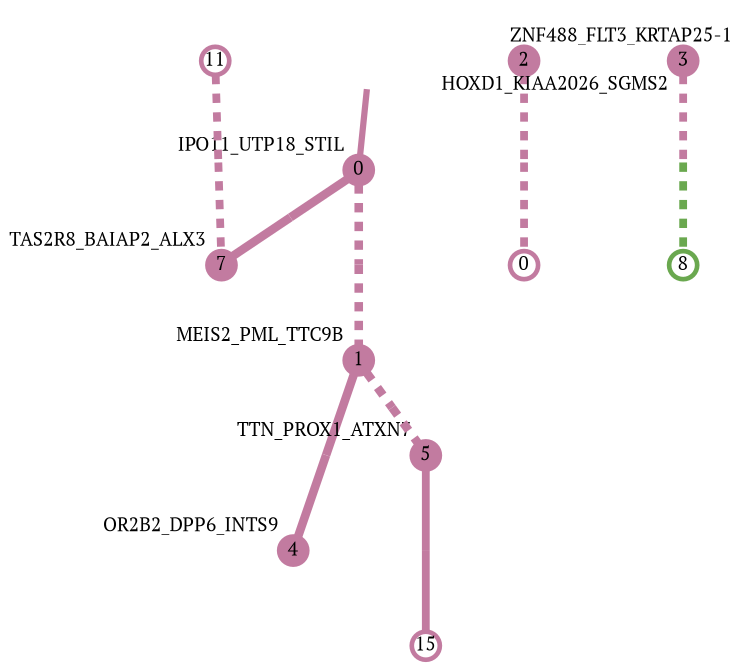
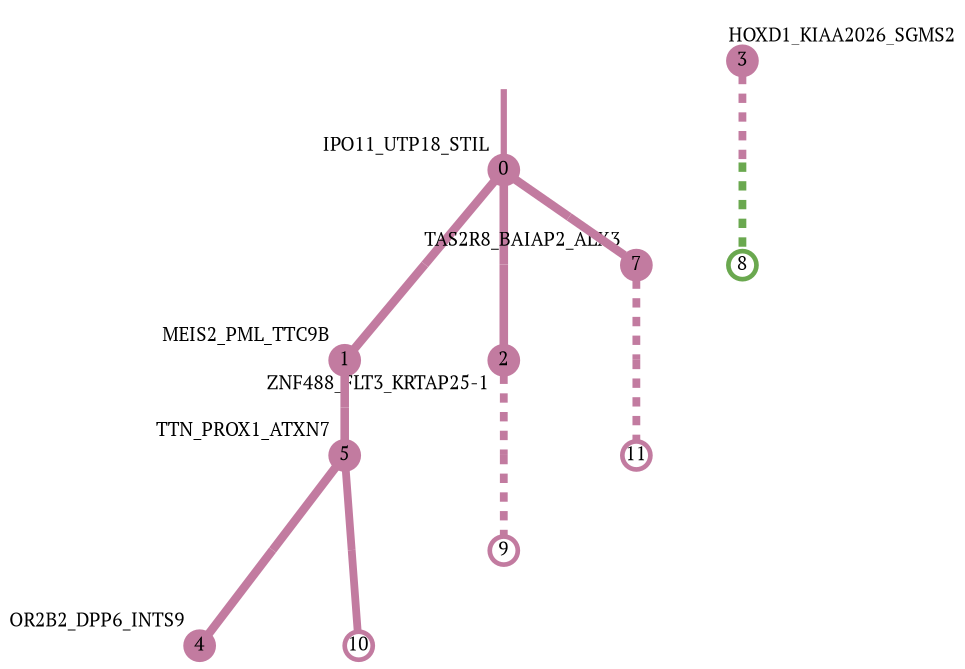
edge "11" -> "7 TAS2R8_BAIAP2_ALX3": reversed
edge "0 IPO11_UTP18_STIL" -> "1 MEIS2_PML_TTC9B": style dashed -> solid
edge "0 IPO11_UTP18_STIL" -> "2 ZNF488_FLT3_KRTAP25-1": added
node "0": label "0" -> "9"
edge "1 MEIS2_PML_TTC9B" -> "5 TTN_PROX1_ATXN7": style dashed -> solid
edge "1 MEIS2_PML_TTC9B" -> "4 OR2B2_DPP6_INTS9": now "5 TTN_PROX1_ATXN7" -> "4 OR2B2_DPP6_INTS9"
node "15": label "15" -> "10"
